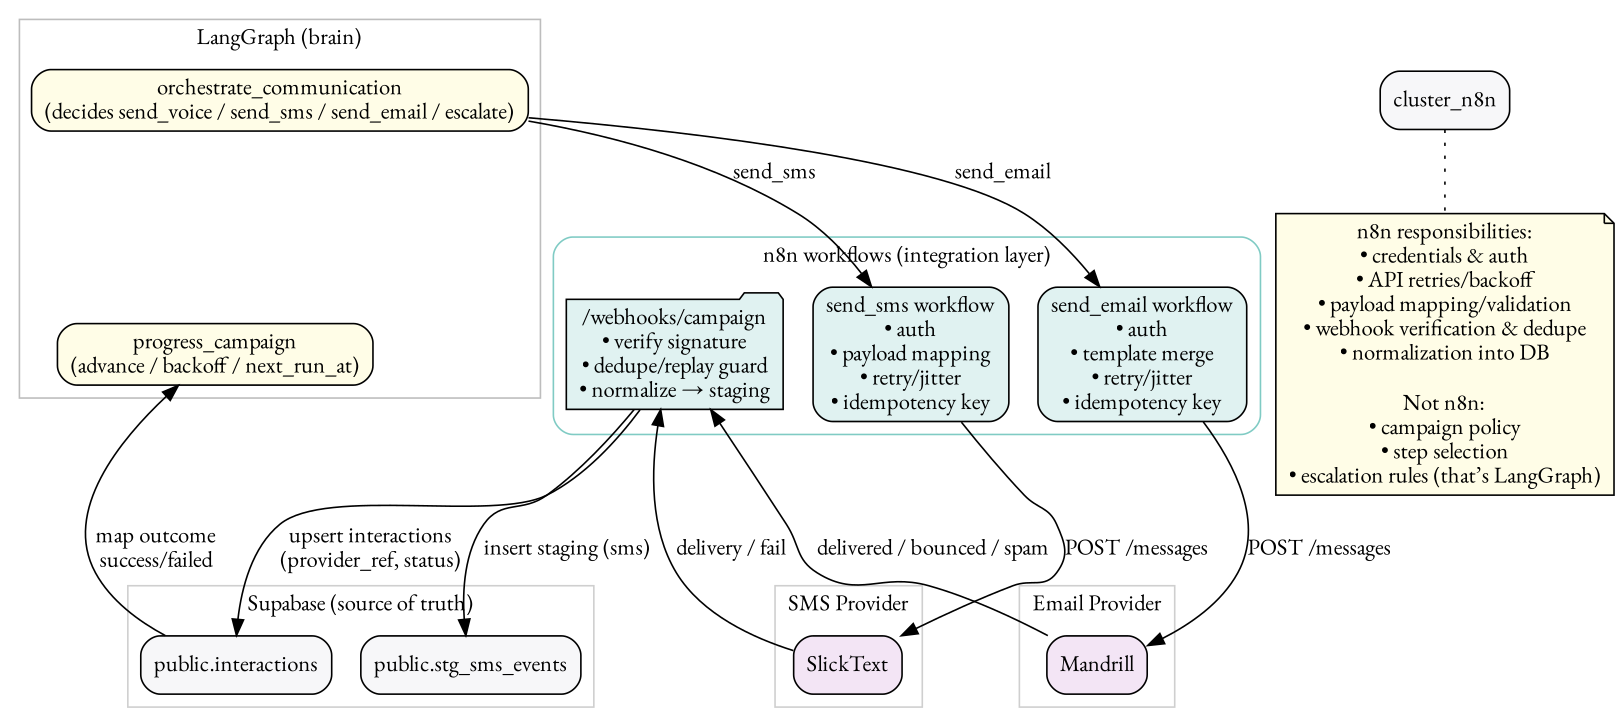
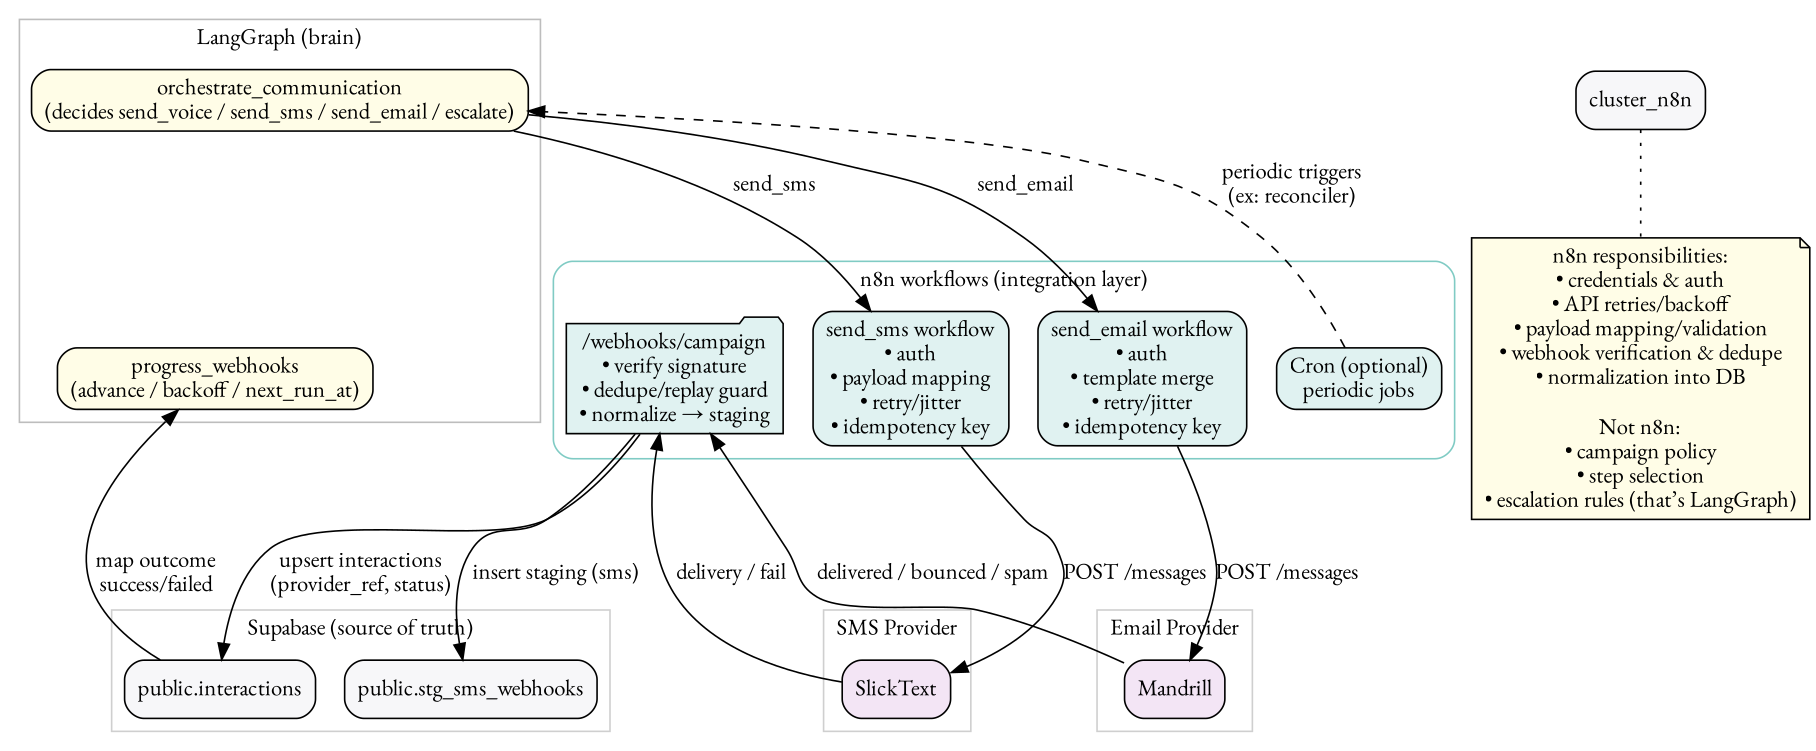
node "progress_campaign (advance / backoff / next_run_at)": label "progress_campaign (advance / backoff / next_run_at)" -> "progress_webhooks (advance / backoff / next_run_at)"
node "Cron (optional) periodic jobs": added
node "public.stg_sms_events": label "public.stg_sms_events" -> "public.stg_sms_webhooks"
